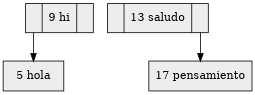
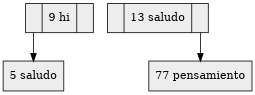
node "5 hola": label "5 hola" -> "5 saludo"
node "17 pensamiento": label "17 pensamiento" -> "77 pensamiento"
